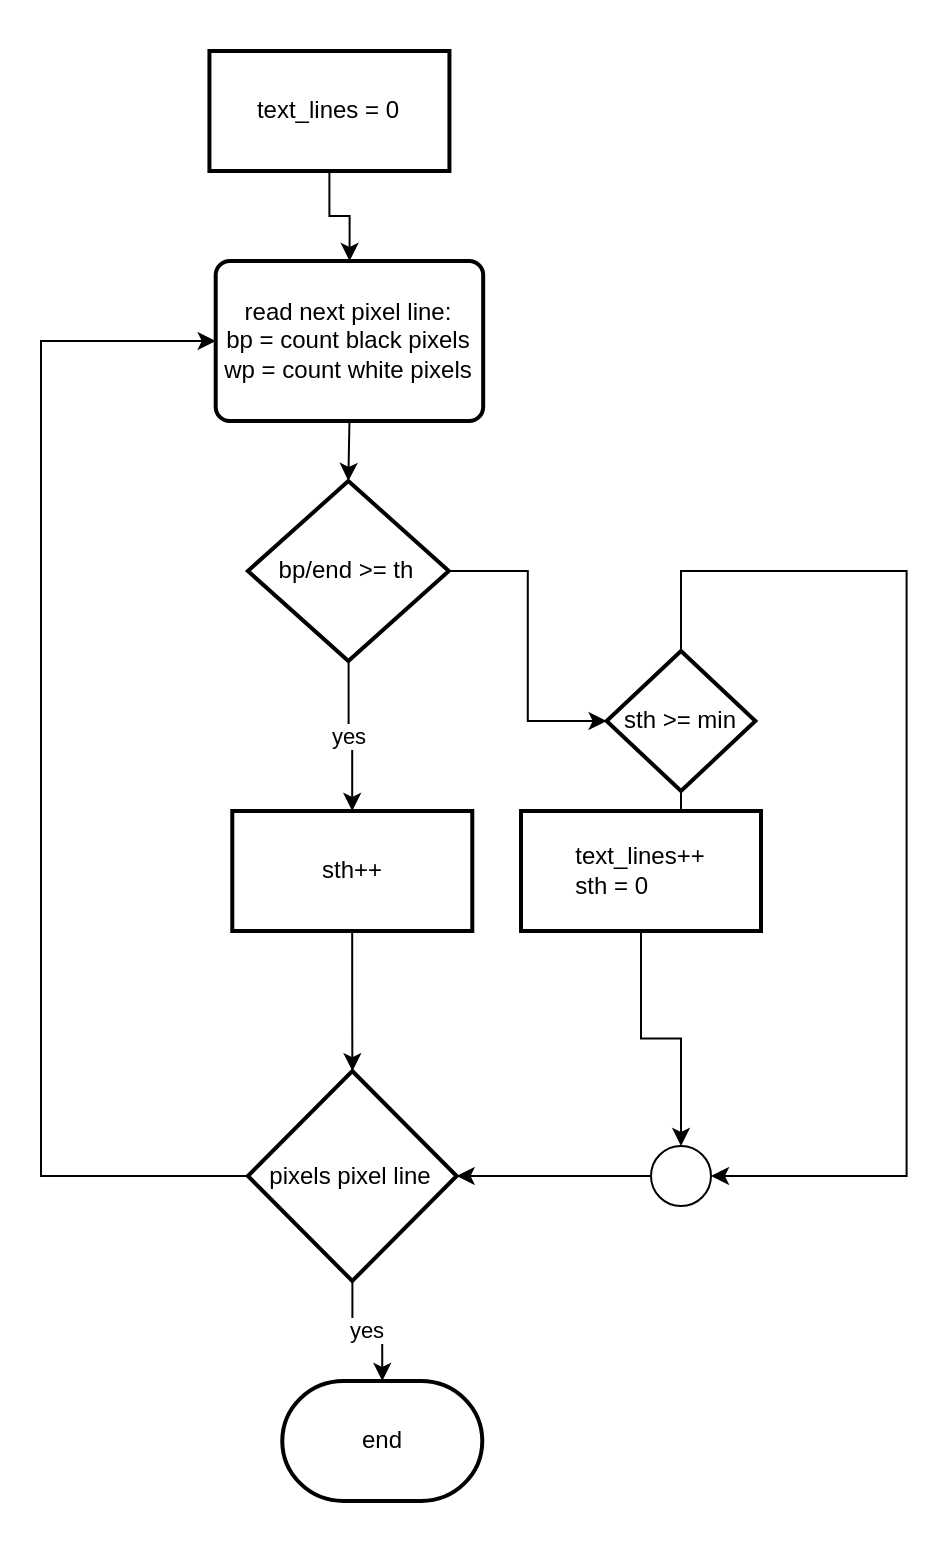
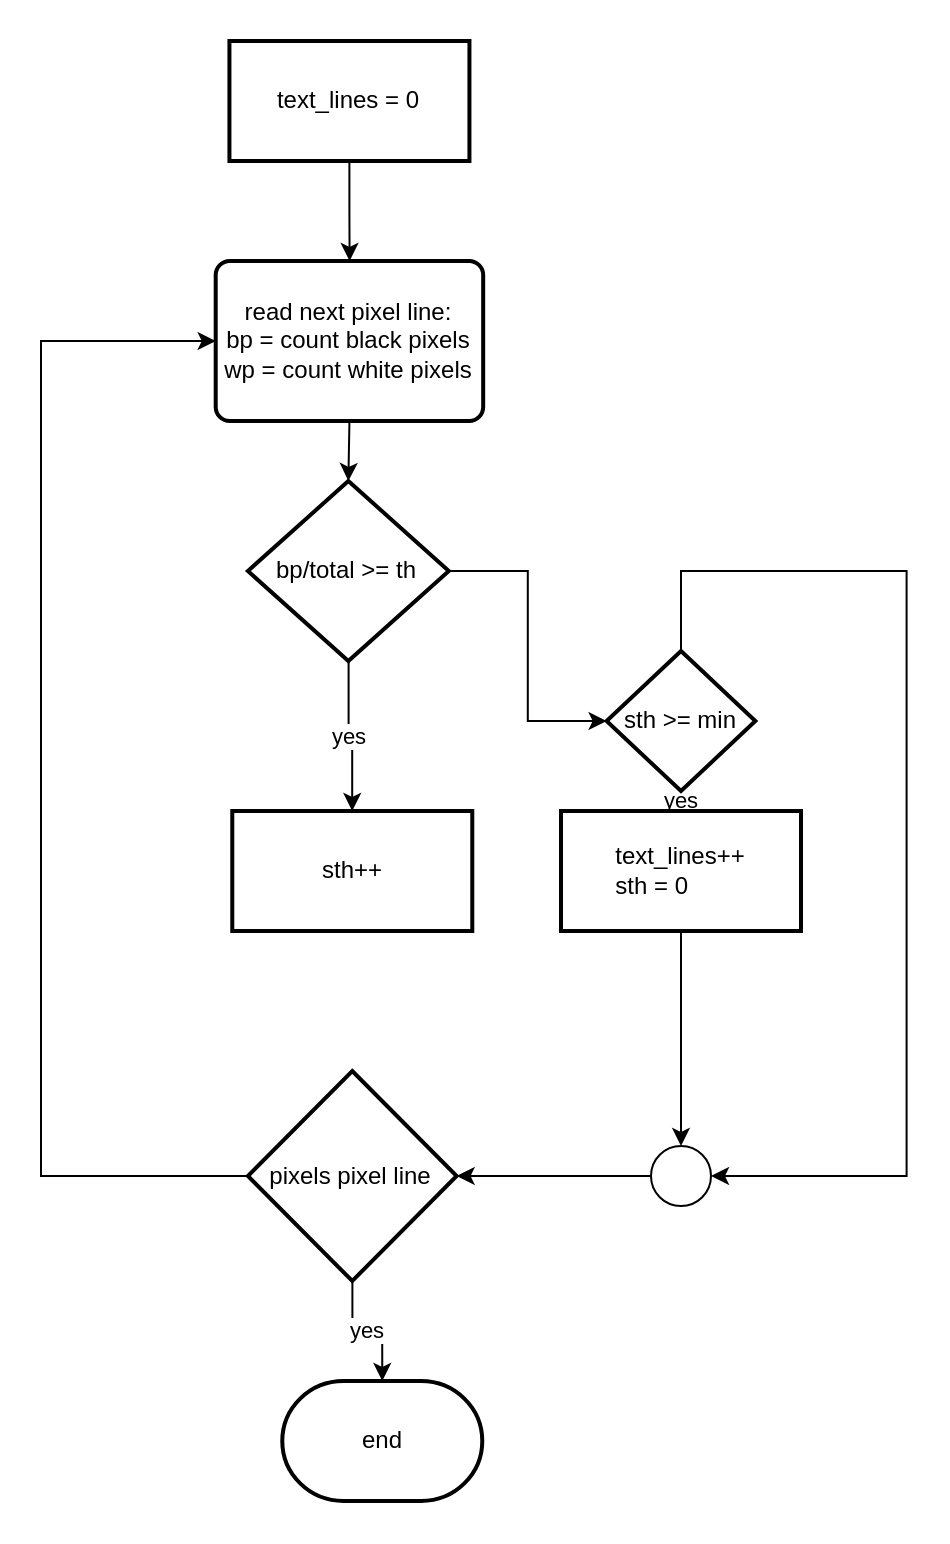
node "text_lines = 0": moved (329, 111) -> (349, 101)
node "bp/end >= th": label "bp/end >= th" -> "bp/total >= th"
node "text_lines++ sth = 0": moved (641, 871) -> (681, 871)
edge "sth++" -> "pixels pixel line": removed
